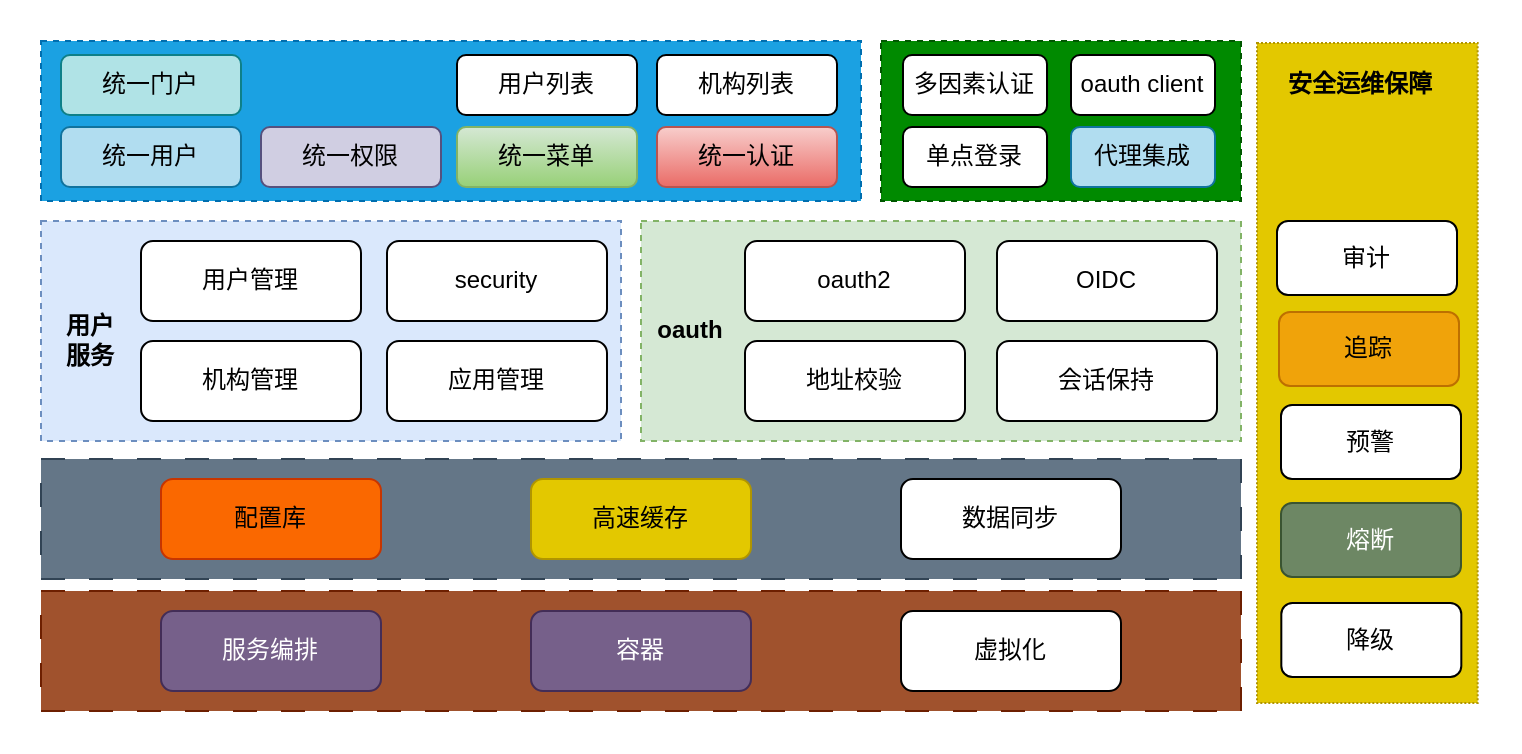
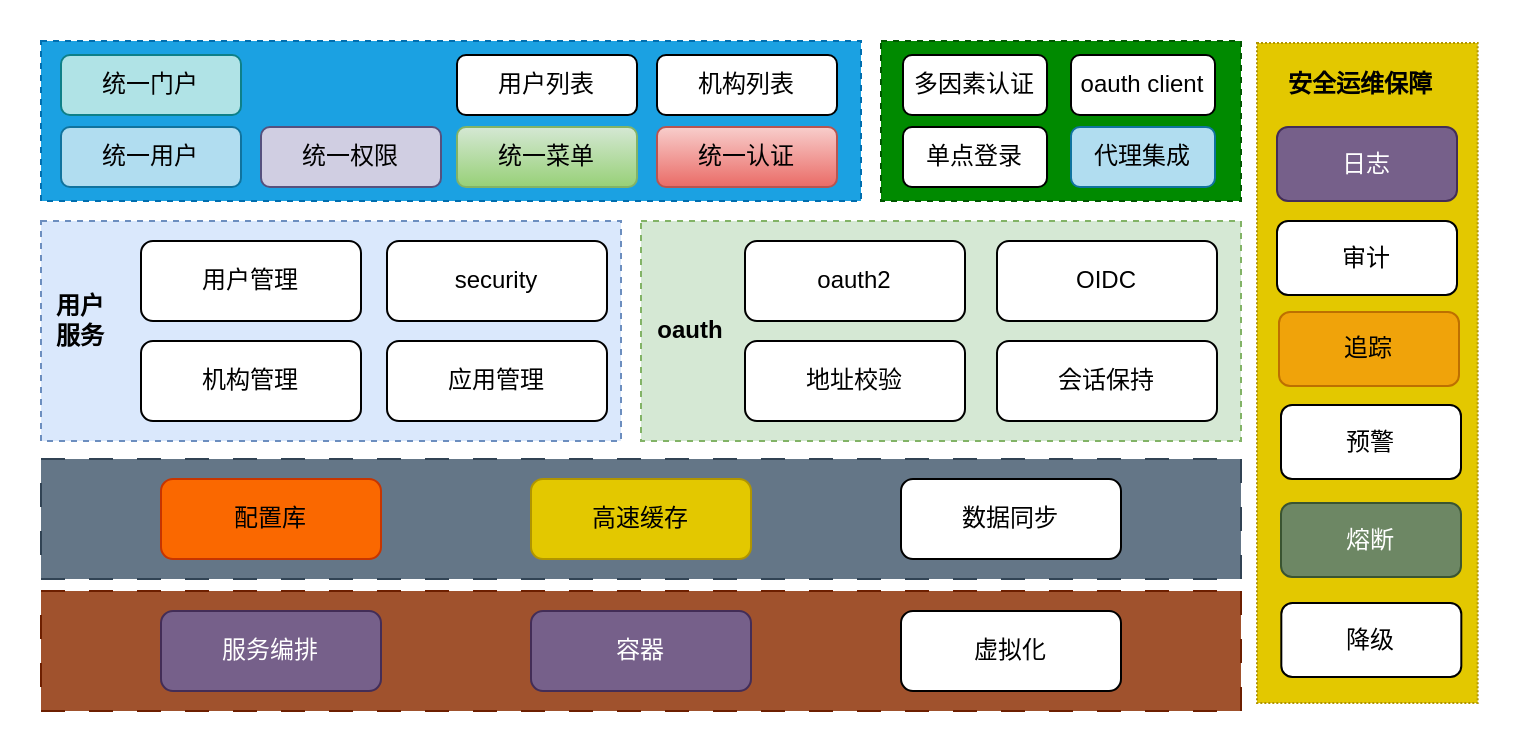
node "日志": added
node "用户服务": moved (91, 341) -> (81, 321)
